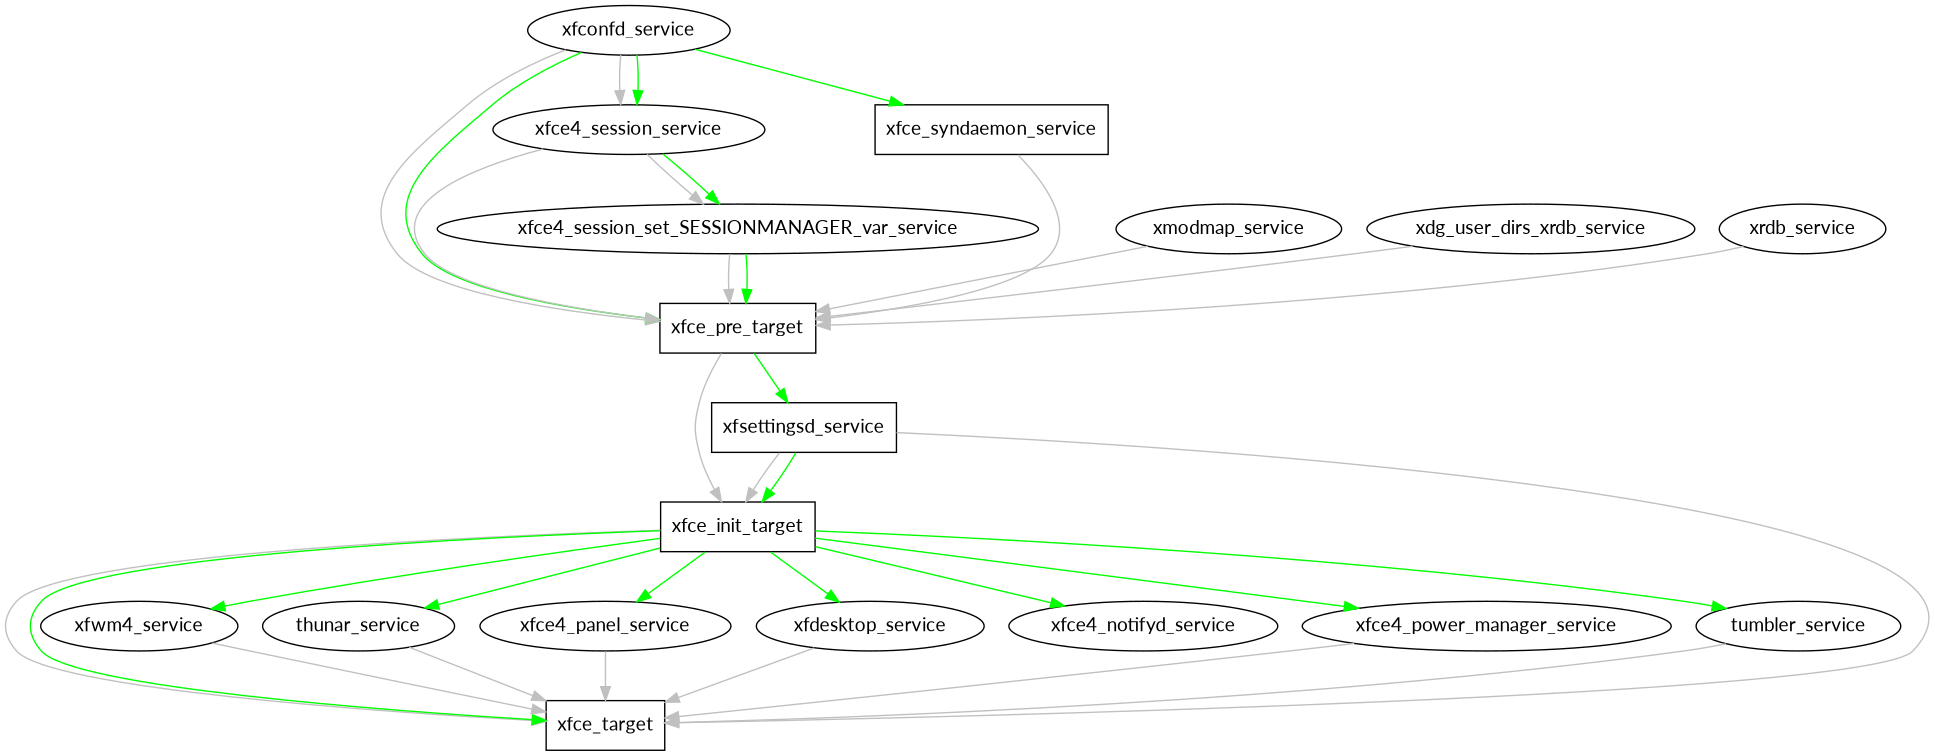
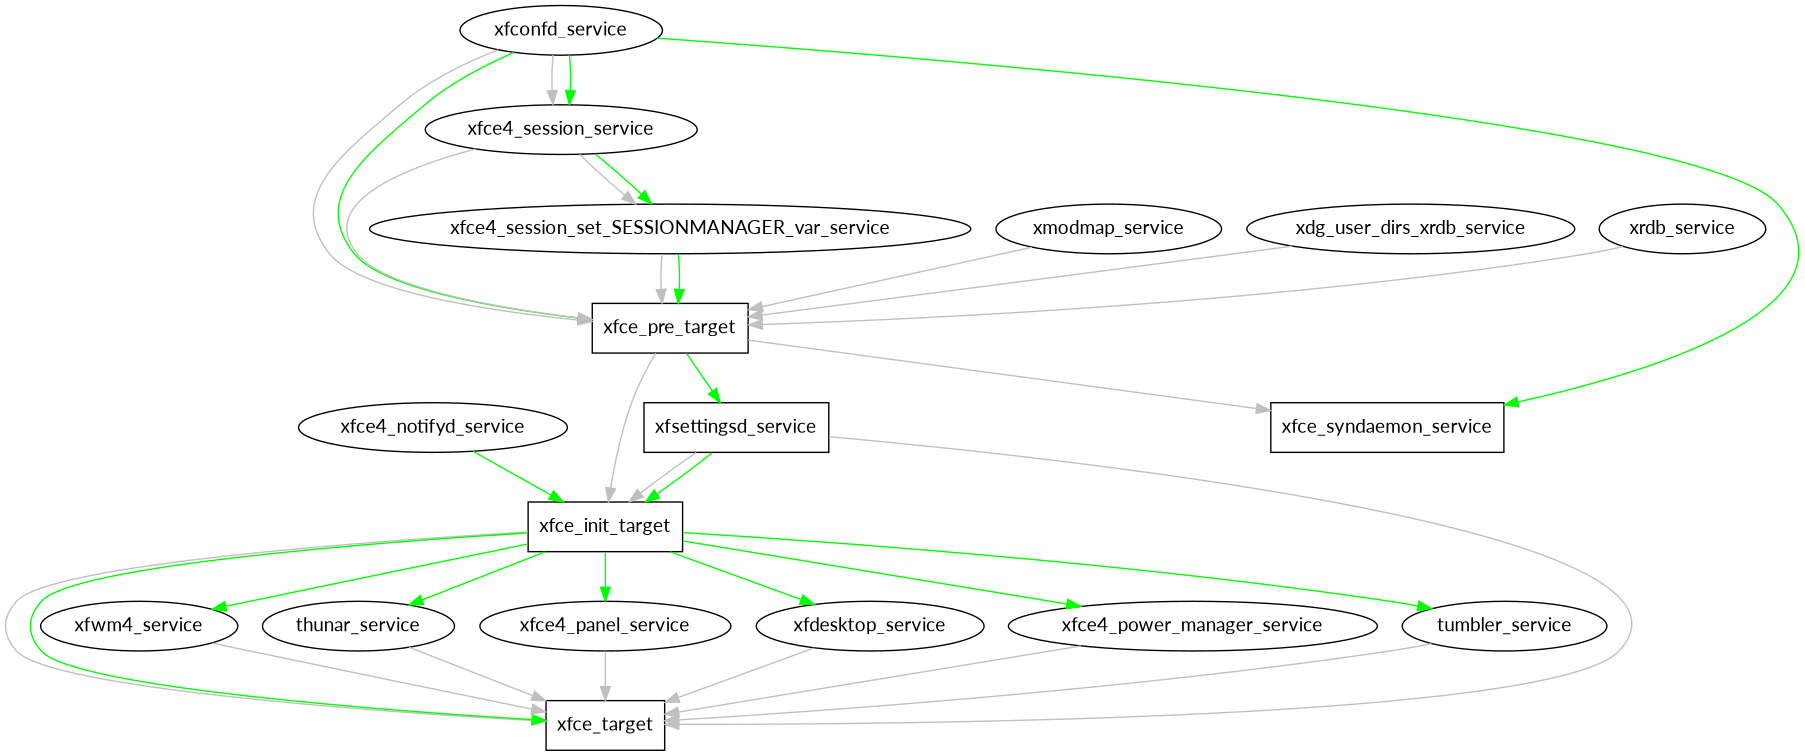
edge "xfce_syndaemon_service" -> "xfce_pre_target": reversed
edge "xfce_init_target" -> "xfce4_notifyd_service": reversed
